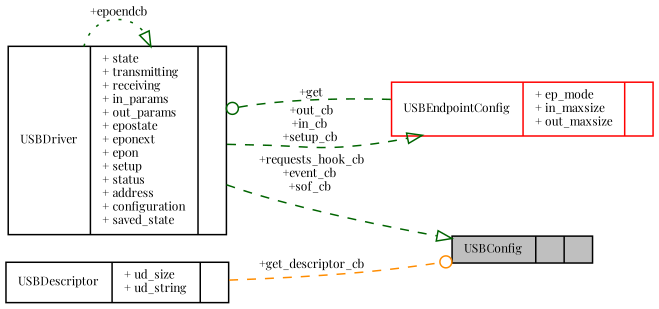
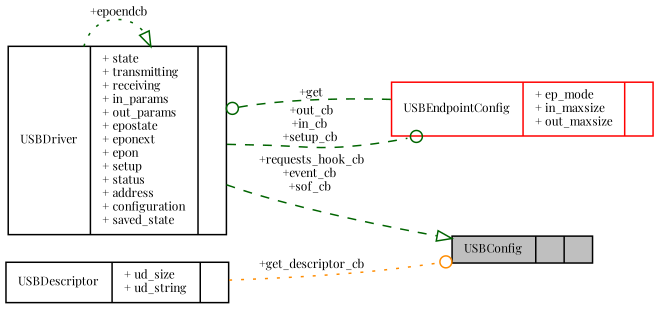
edge "USBDriver" -> "USBEndpointConfig": arrowhead onormal -> odot
edge "USBDescriptor" -> "USBConfig": style dashed -> dotted
